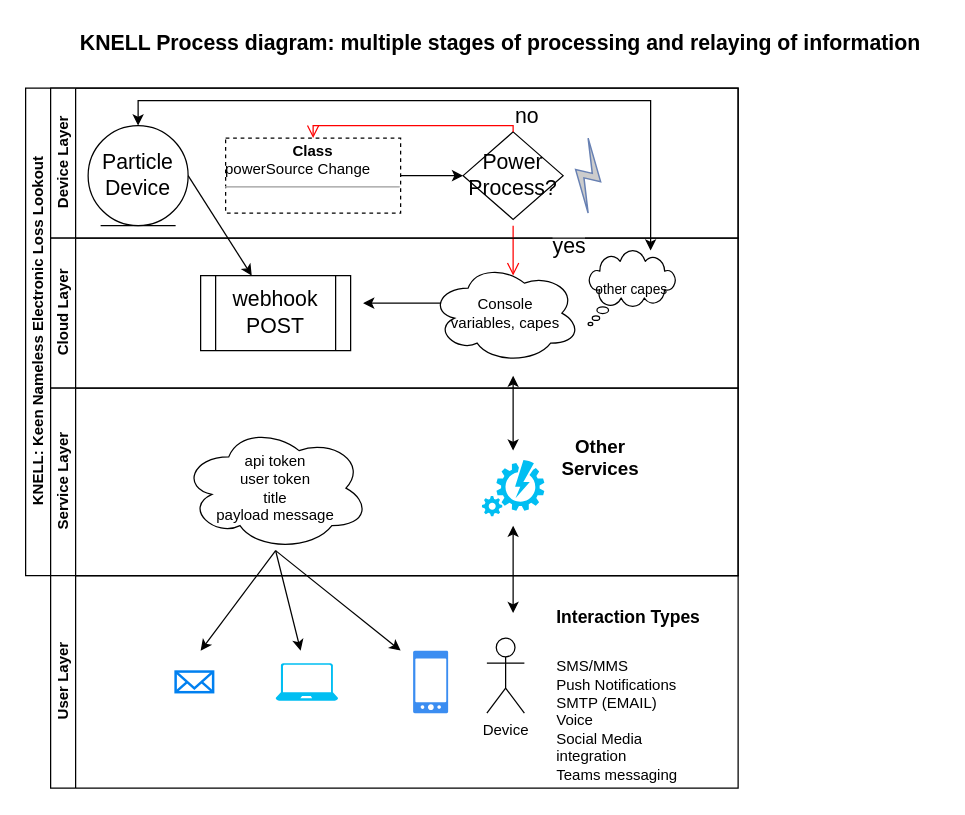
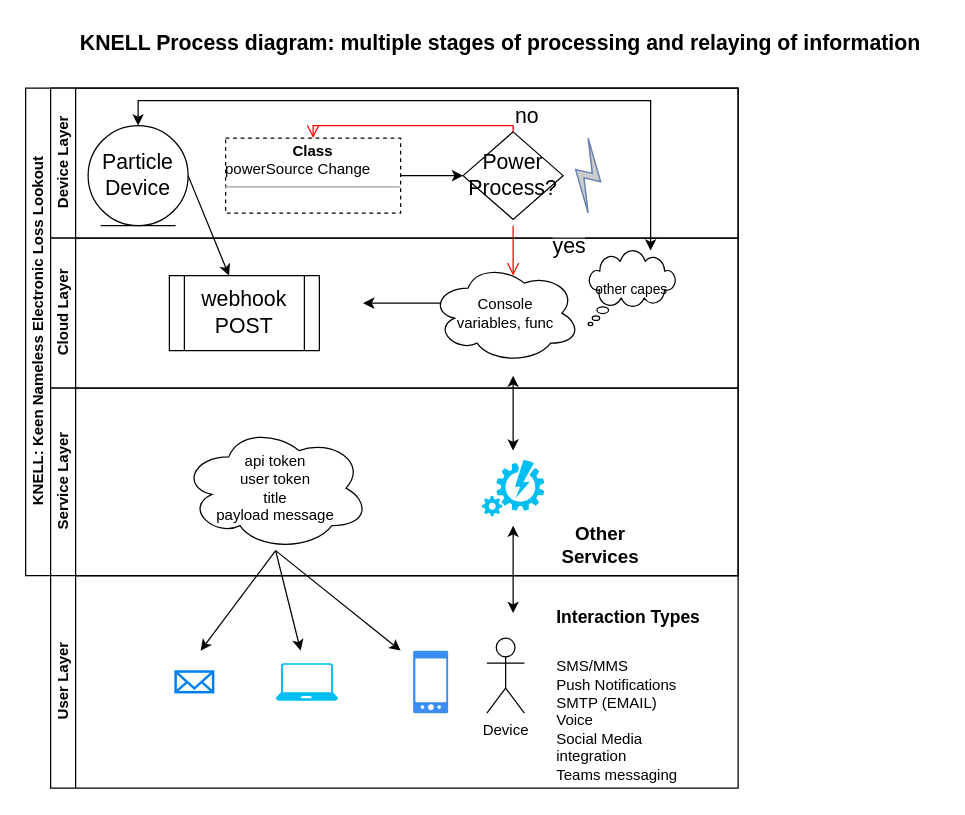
node "webhook POST": moved (276, 313) -> (244, 313)
node "Console variables, capes": label "Console variables, capes" -> "Console variables, func"
node "Other Services": moved (601, 457) -> (601, 544)
